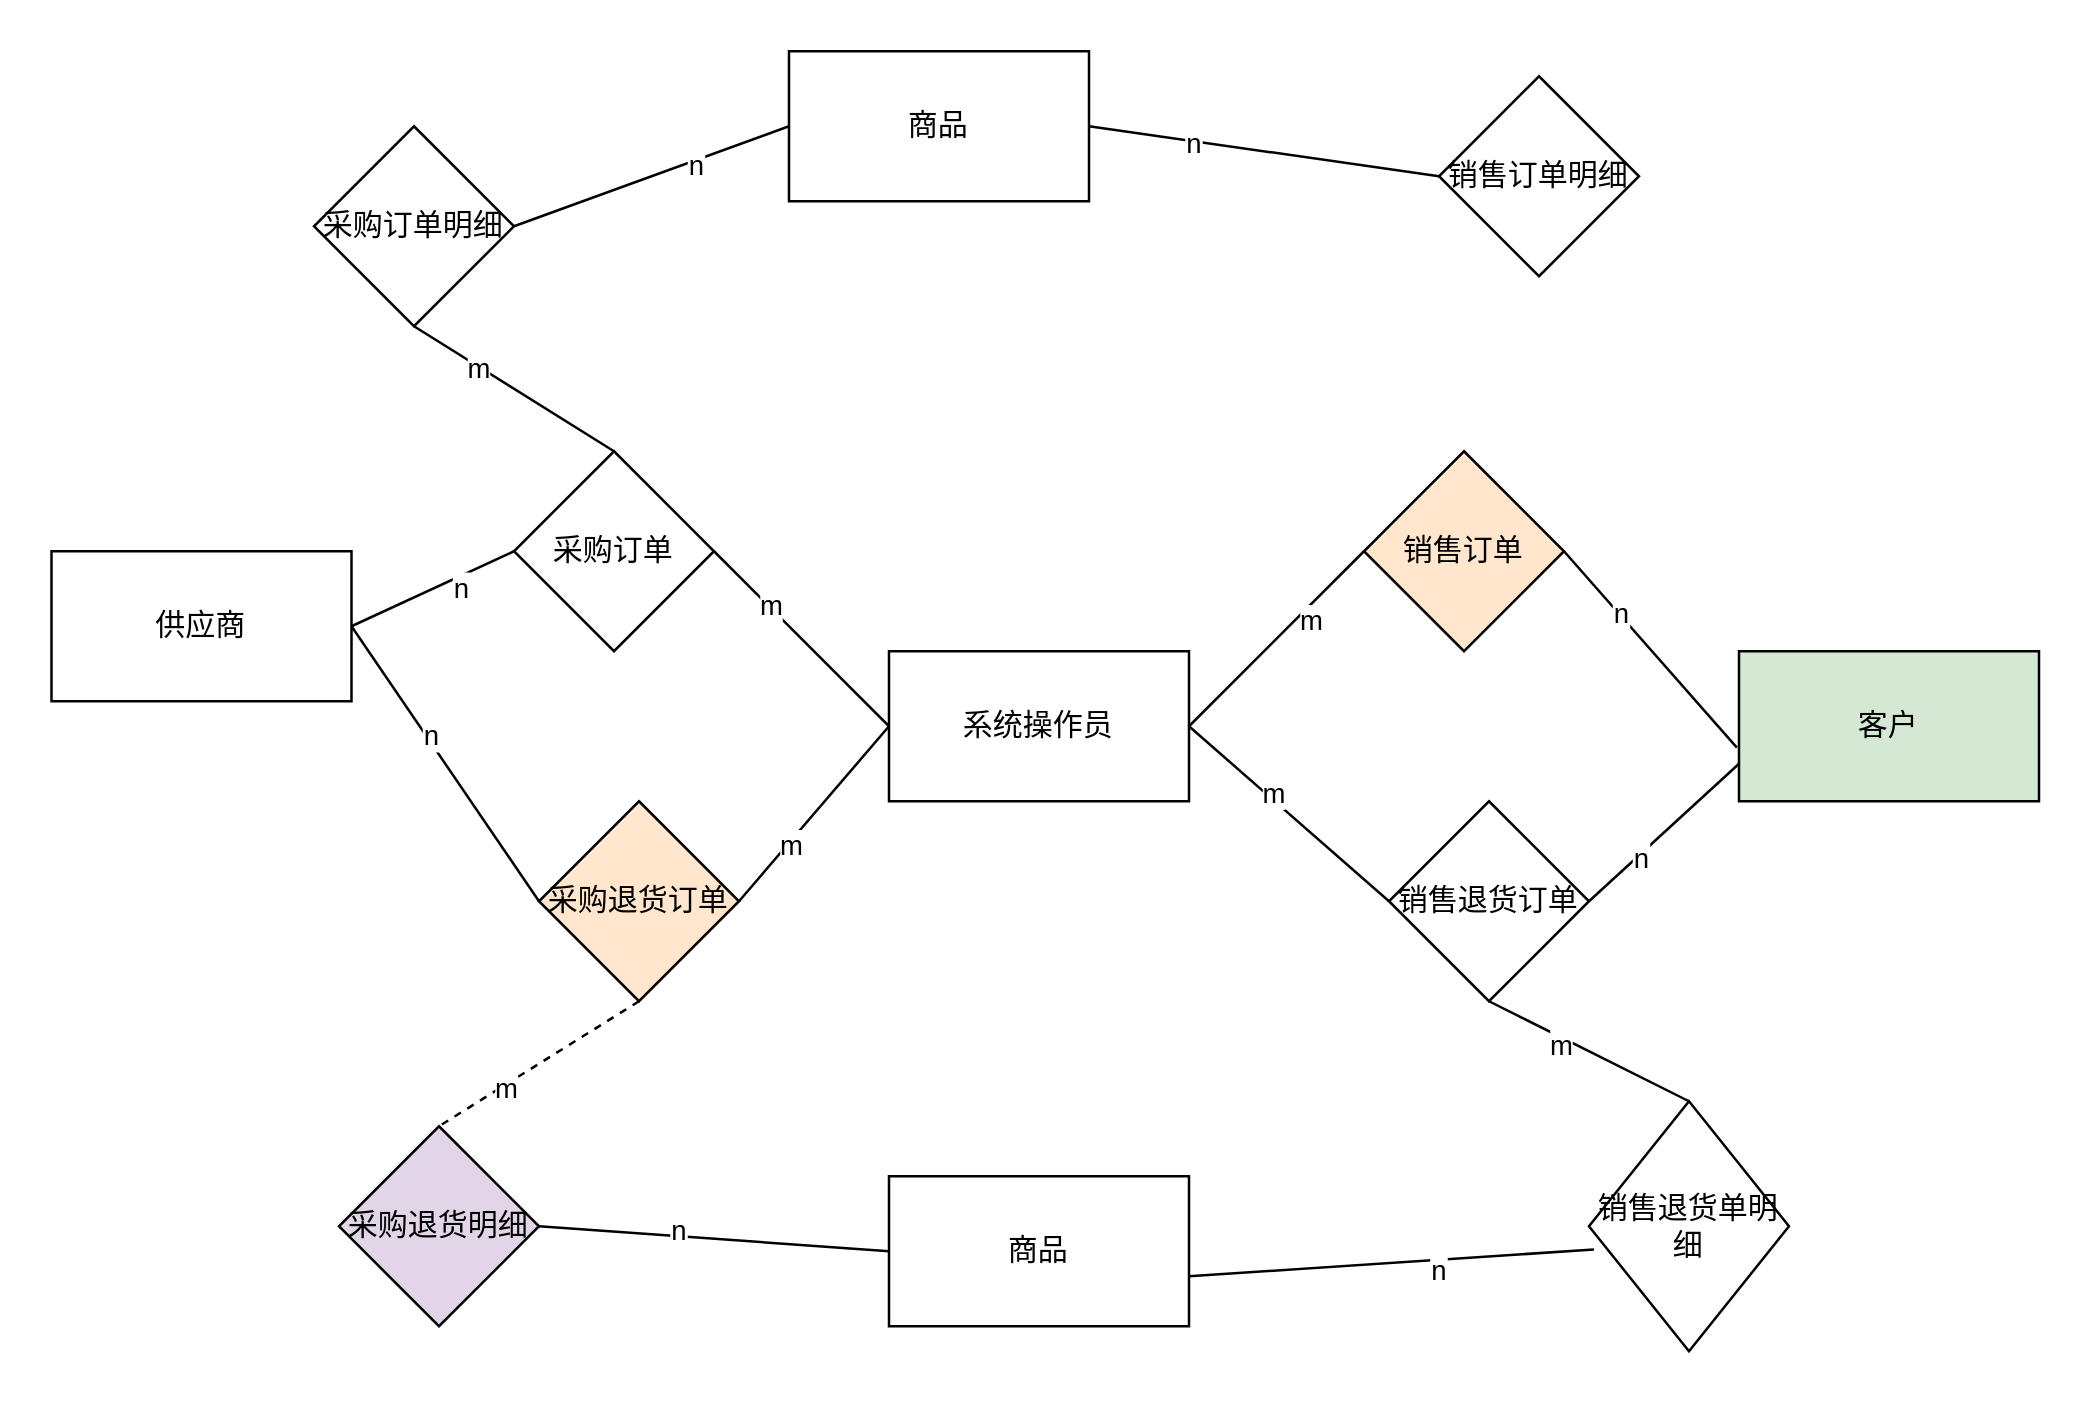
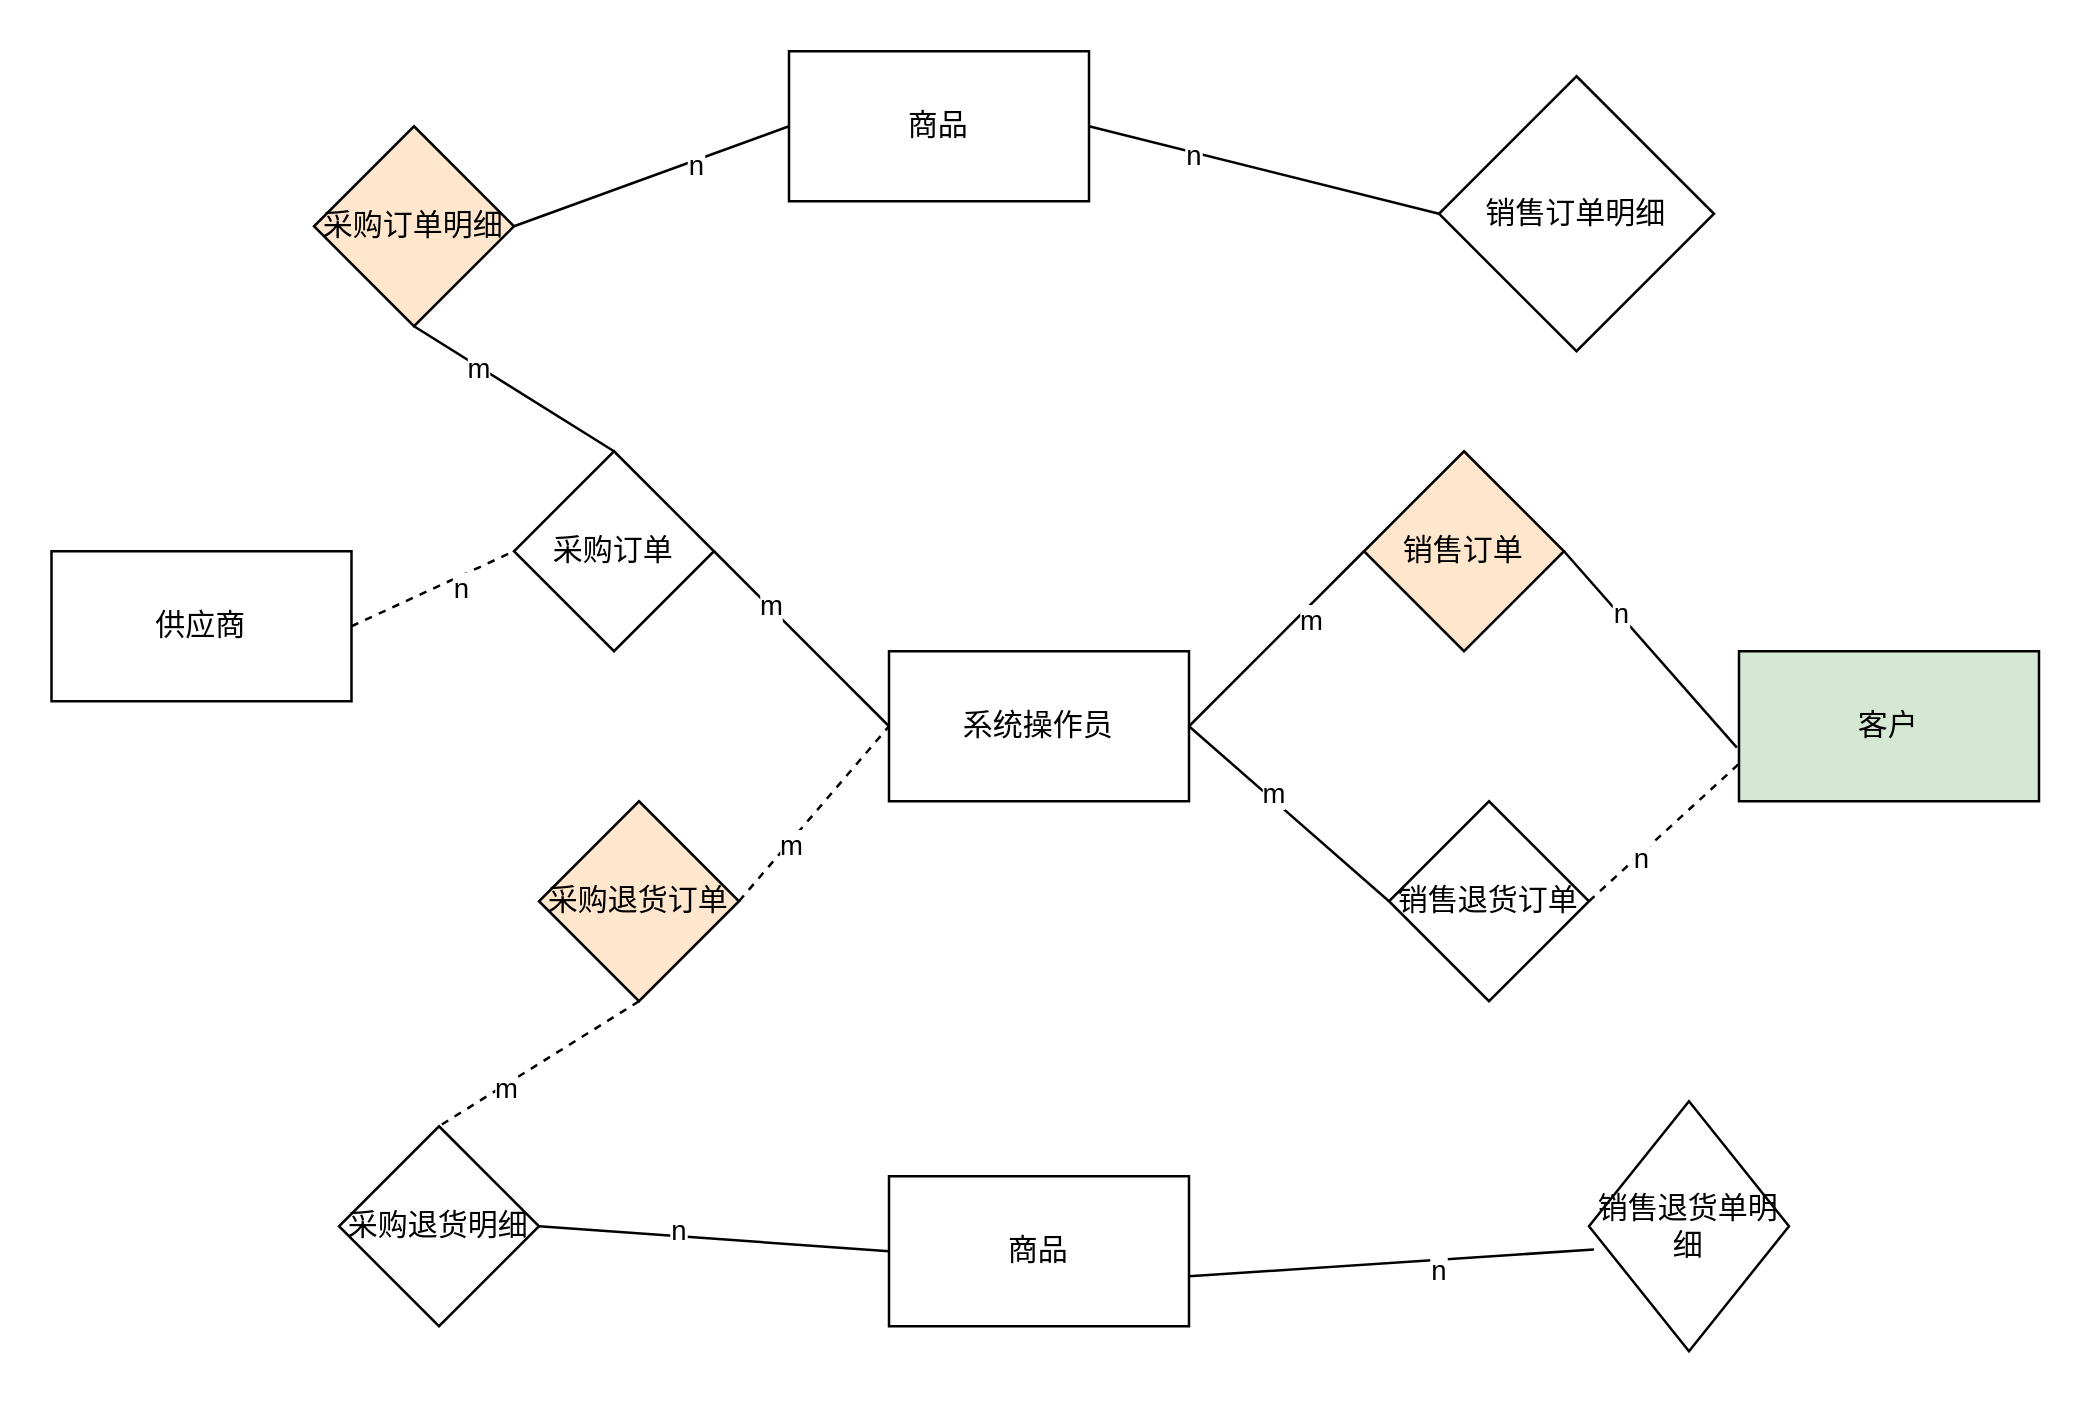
node "销售订单明细": size 200x200 -> 275x275
node "采购订单明细": fillcolor #ffffff -> #ffe6cc
edge "采购订单" -- "供应商": style solid -> dashed
edge "供应商" -- "采购退货订单": removed, label "n"
edge "系统操作员" -- "采购退货订单": style solid -> dashed
edge "客户" -- "销售退货订单": style solid -> dashed
edge "销售退货订单" -- "销售退货单明细": removed, label "m"
node "采购退货明细": fillcolor #e1d5e7 -> #ffffff
